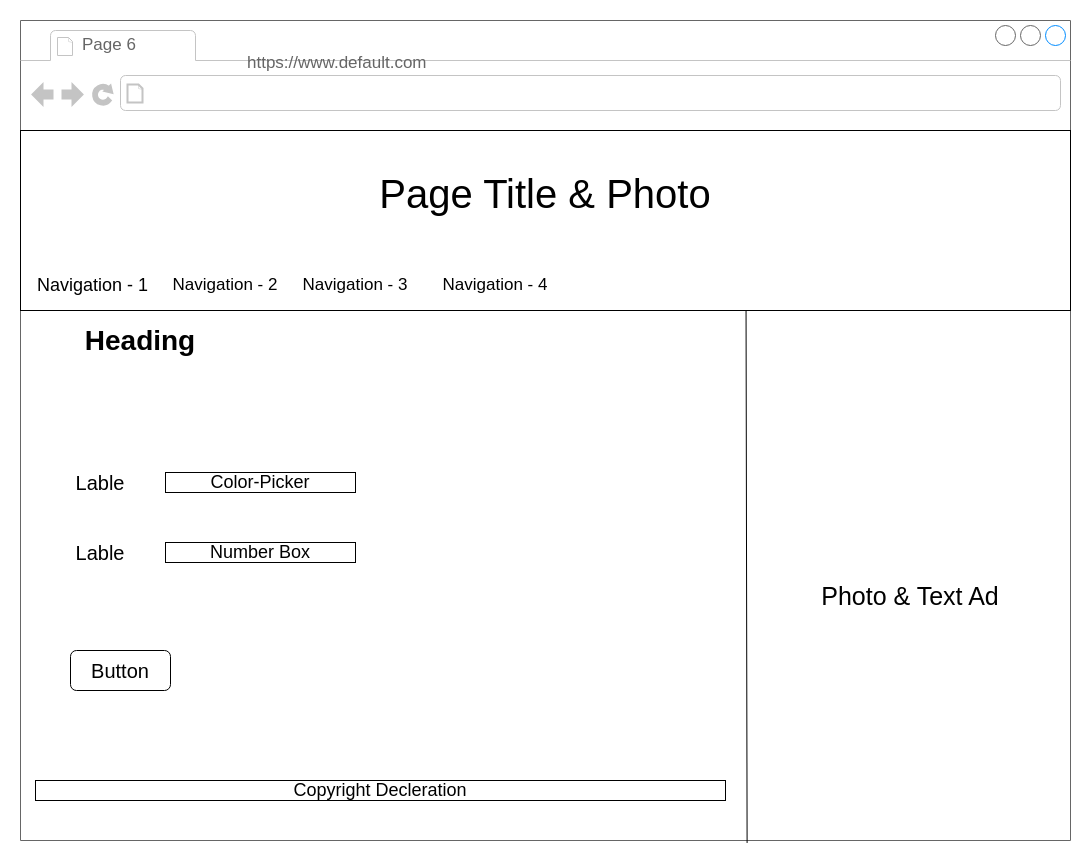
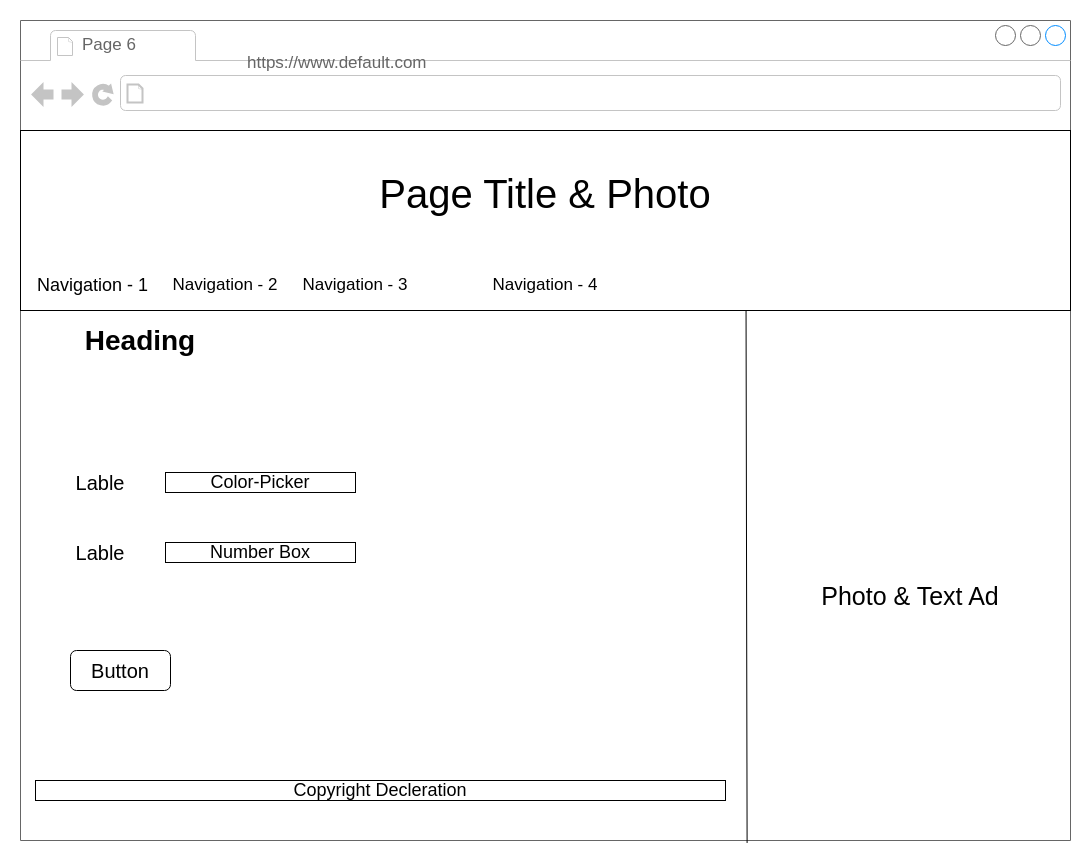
node "Navigation - 4": moved (496, 286) -> (546, 286)
